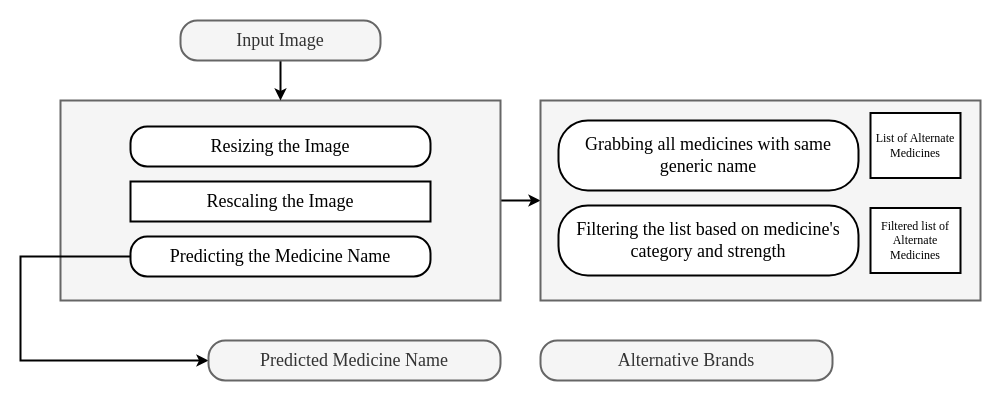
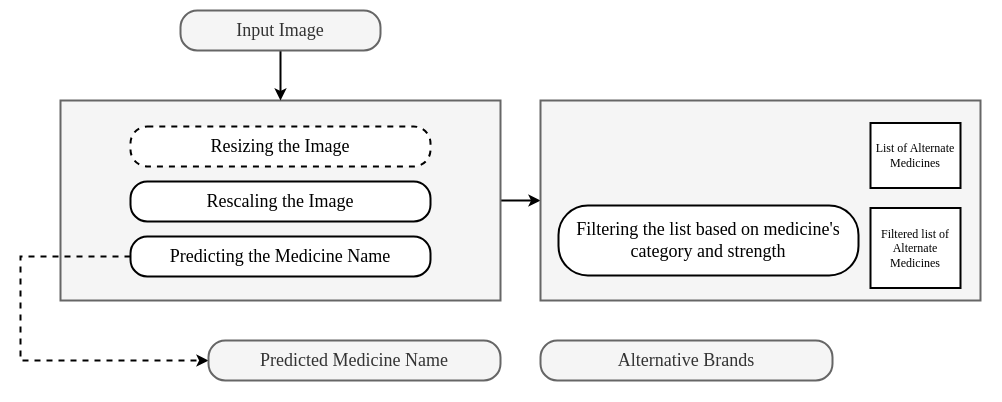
node "Input Image": moved (281, 41) -> (281, 31)
node "List of Alternate Medicines": moved (916, 146) -> (916, 156)
node "Resizing the Image": style solid -> dashed
node "Grabbing all medicines with same generic name": removed
node "Rescaling the Image": shape rectangle -> rounded rectangle
node "Filtered list of Alternate Medicines": size 90x65 -> 90x80
edge "Predicting the Medicine Name" -> "Predicted Medicine Name": style solid -> dashed
